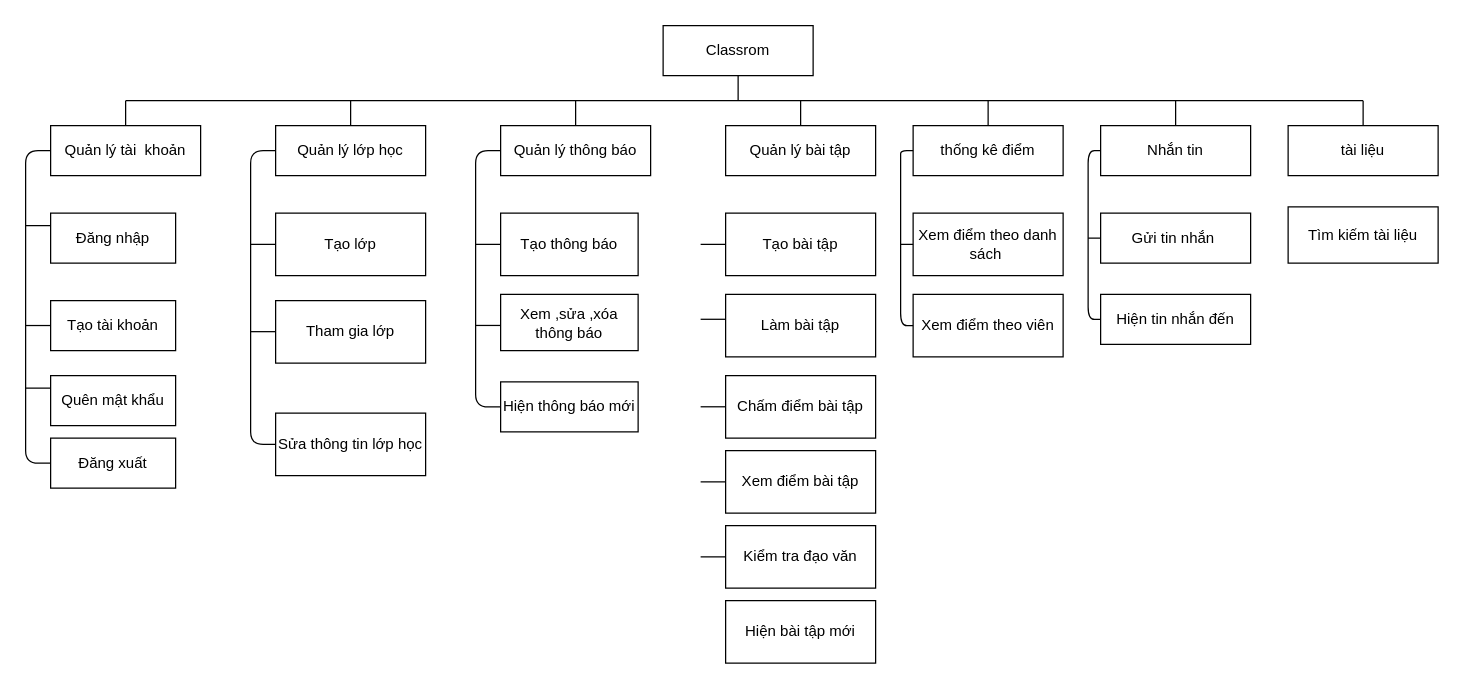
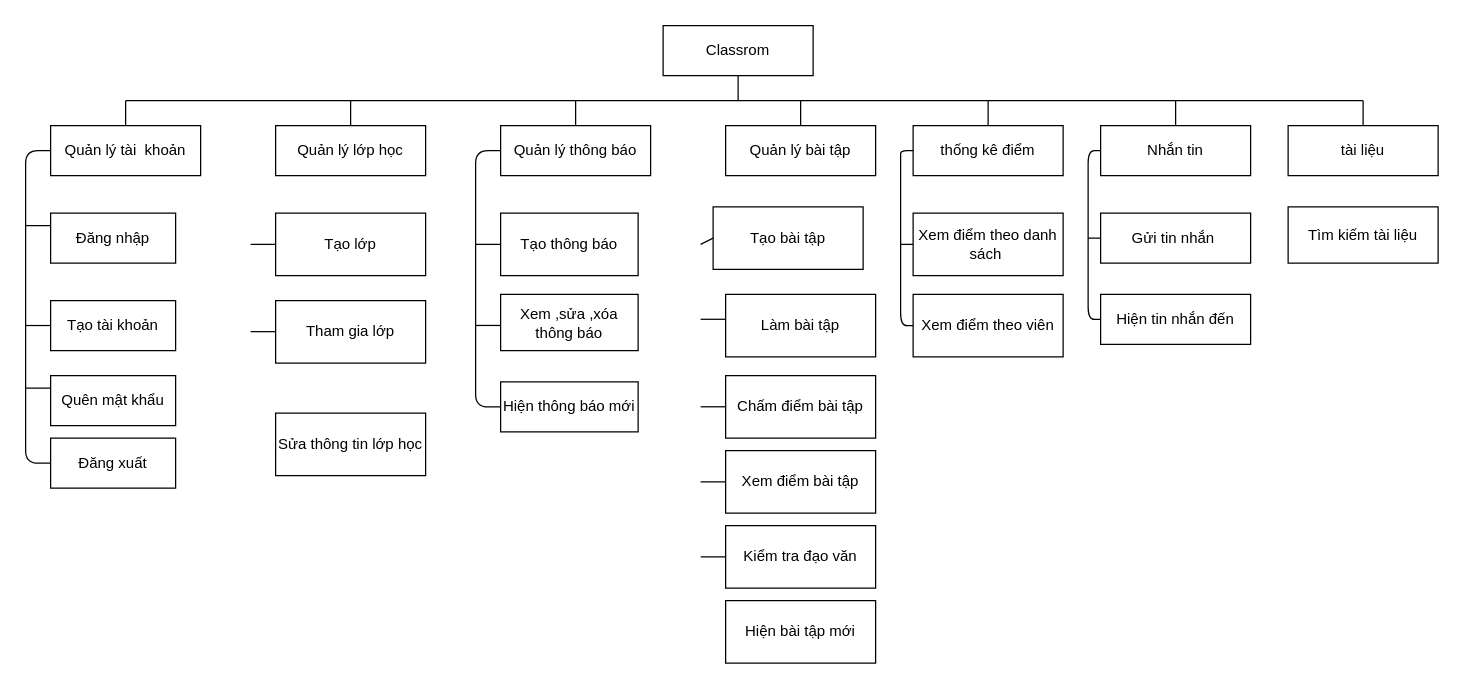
node "Tạo bài tập": moved (801, 244) -> (788, 238)
edge "Quản lý lớp học" -- "Sửa thông tin lớp học": removed
